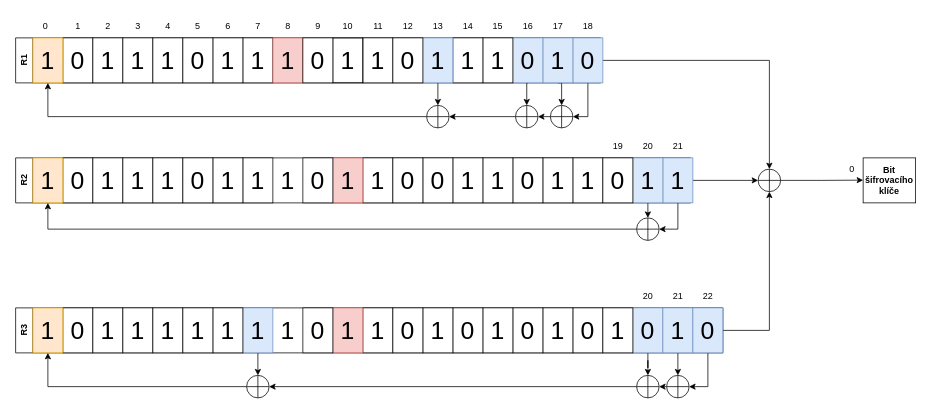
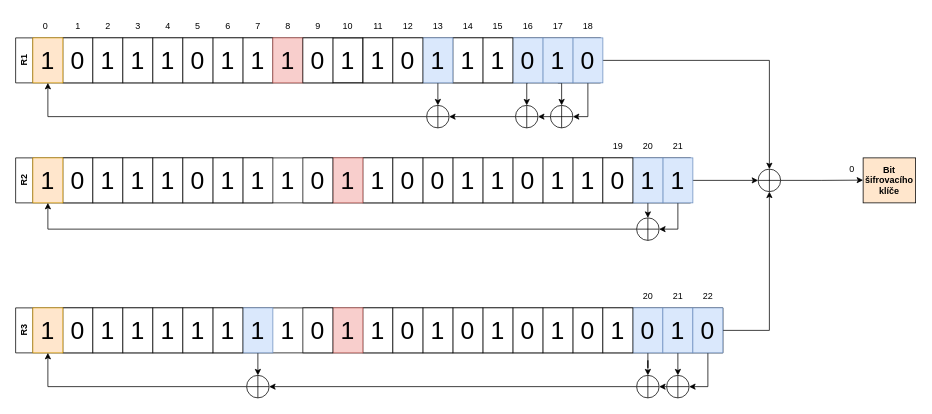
node "Bit šifrovacího klíče": fillcolor #ffffff -> #ffe6cc
